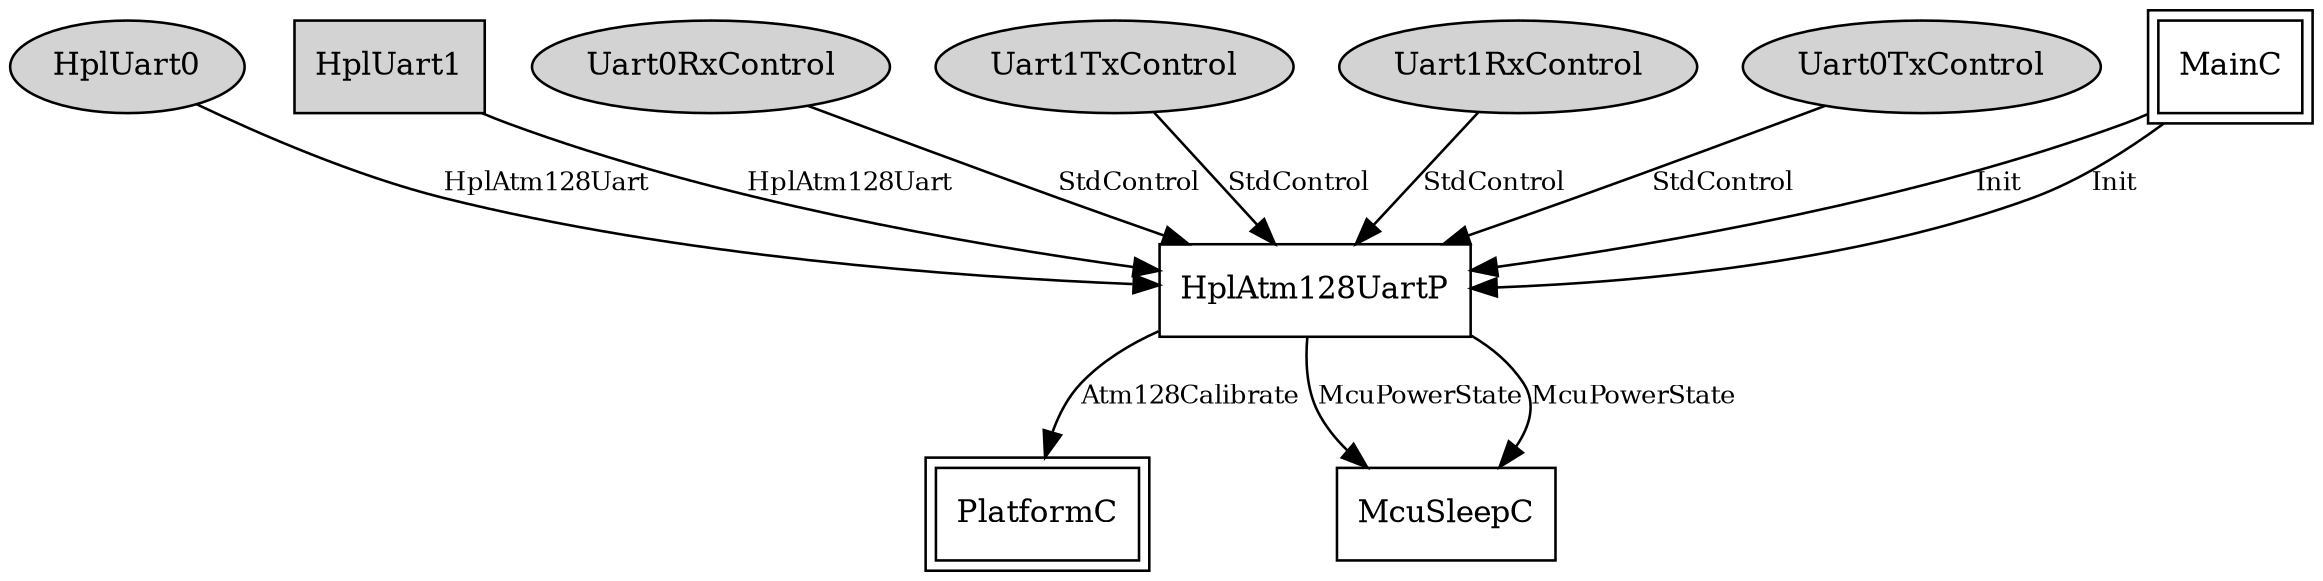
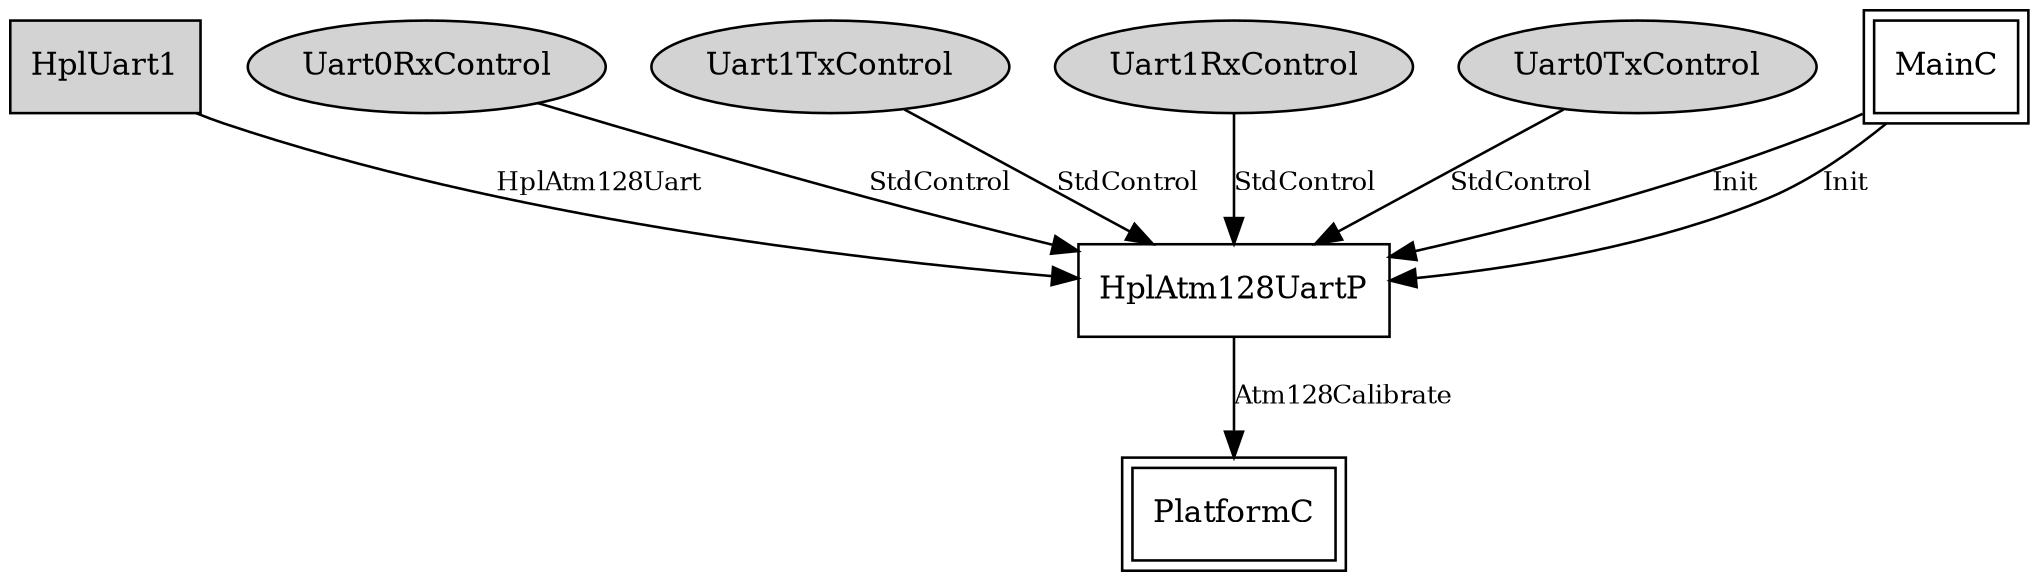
node "HplUart0": removed
node "McuSleepC": removed
